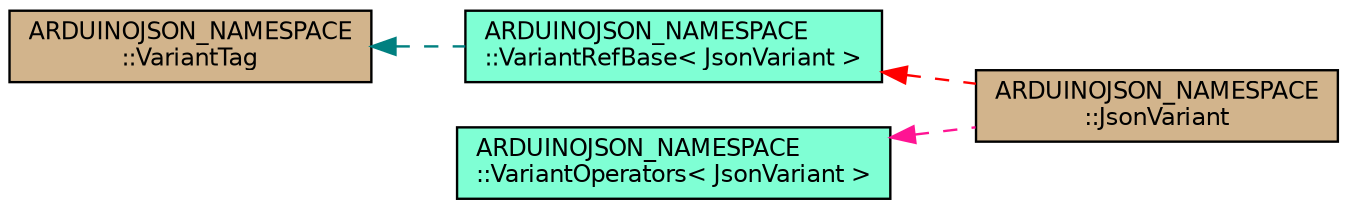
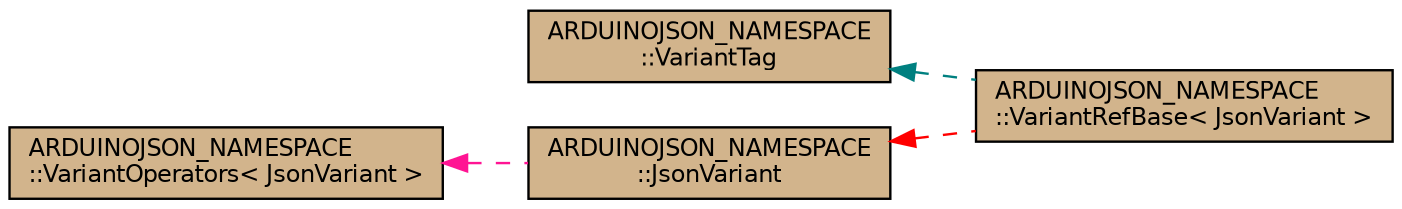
node "ARDUINOJSON_NAMESPACE ::VariantRefBase< JsonVariant >": fillcolor aquamarine -> tan
edge "ARDUINOJSON_NAMESPACE ::JsonVariant" -> "ARDUINOJSON_NAMESPACE ::VariantRefBase< JsonVariant >": reversed
node "ARDUINOJSON_NAMESPACE ::VariantOperators< JsonVariant >": fillcolor aquamarine -> tan
